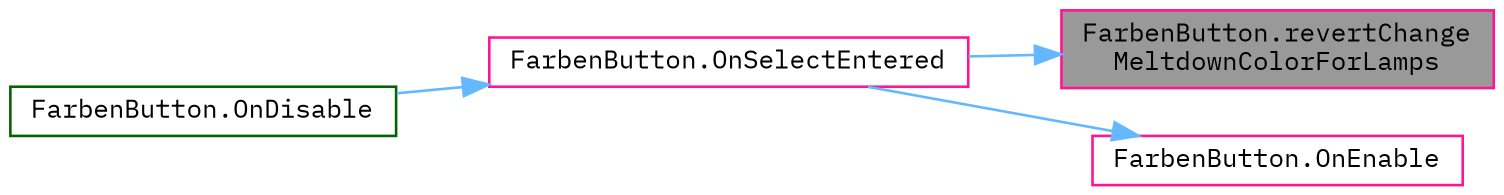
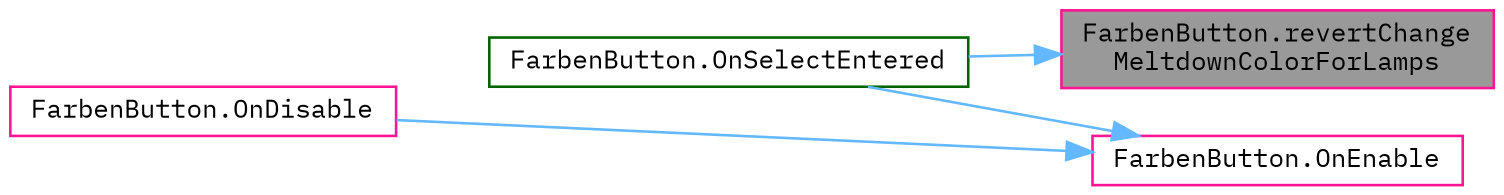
node "FarbenButton.OnSelectEntered": color deeppink -> darkgreen
edge "FarbenButton.OnDisable" -> "FarbenButton.OnSelectEntered": now "FarbenButton.OnDisable" -> "FarbenButton.OnEnable"
node "FarbenButton.OnDisable": color darkgreen -> deeppink
